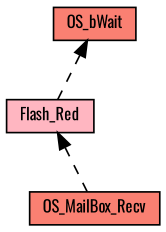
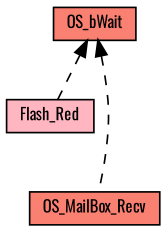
edge "OS_MailBox_Recv" -> "Flash_Red": now "OS_MailBox_Recv" -> "OS_bWait"
